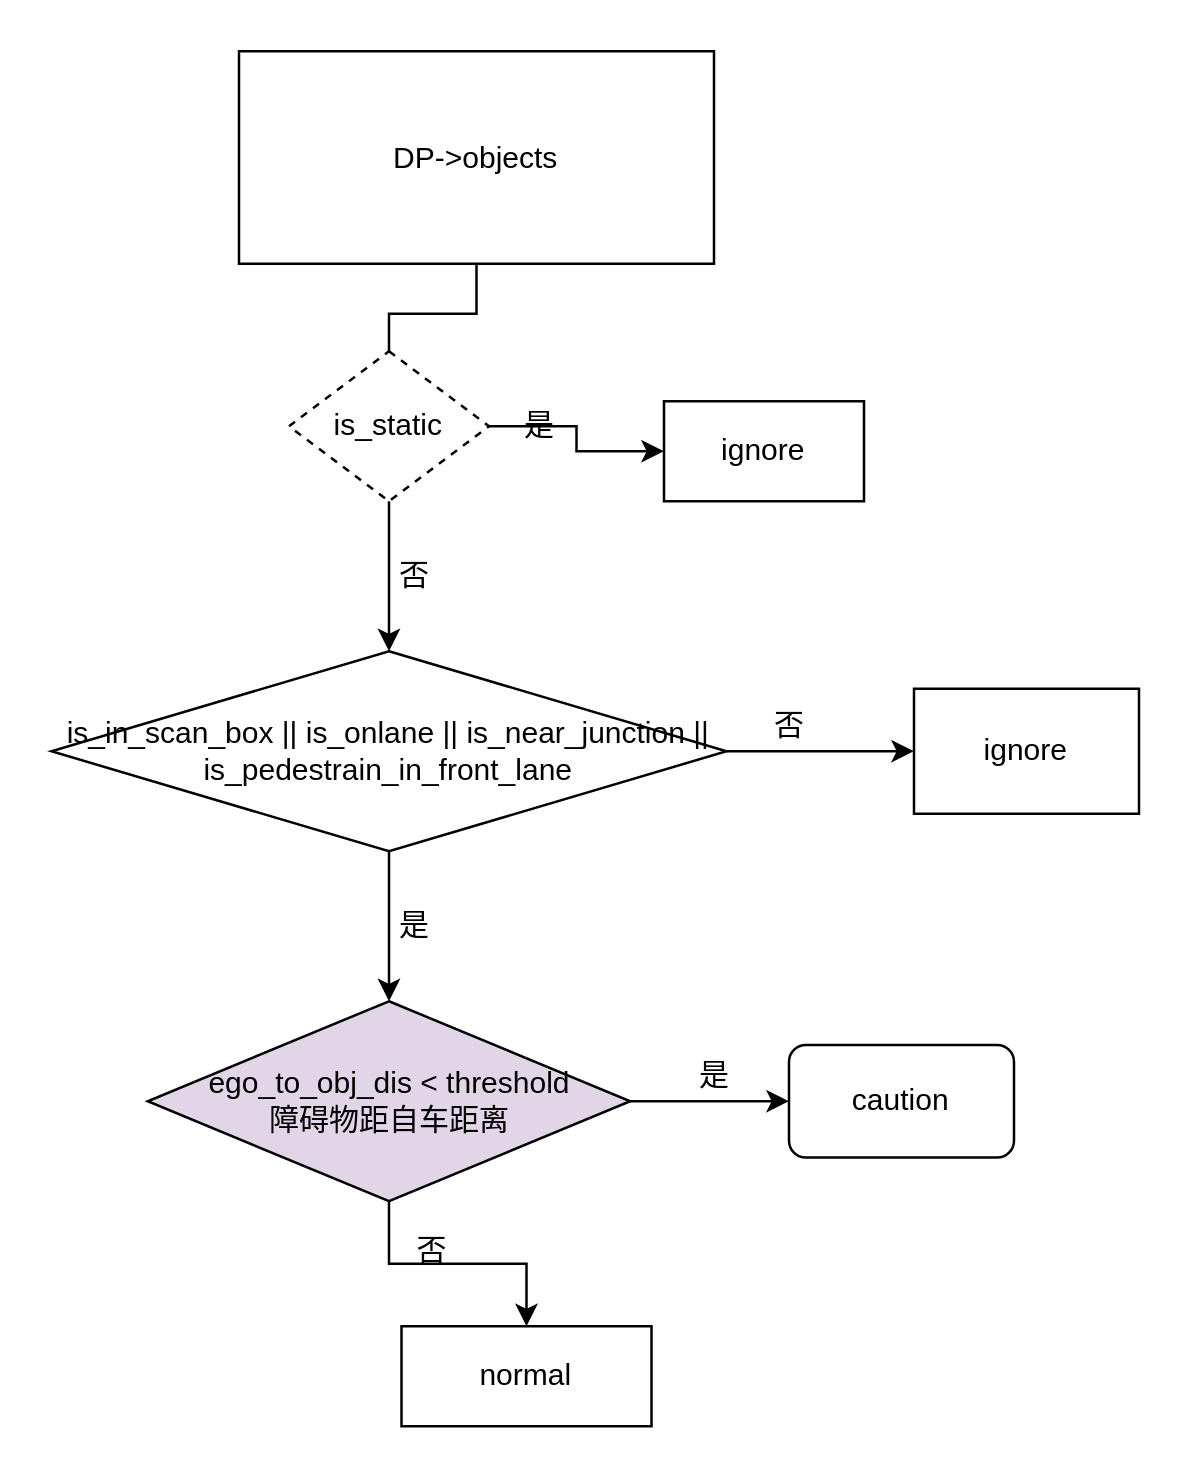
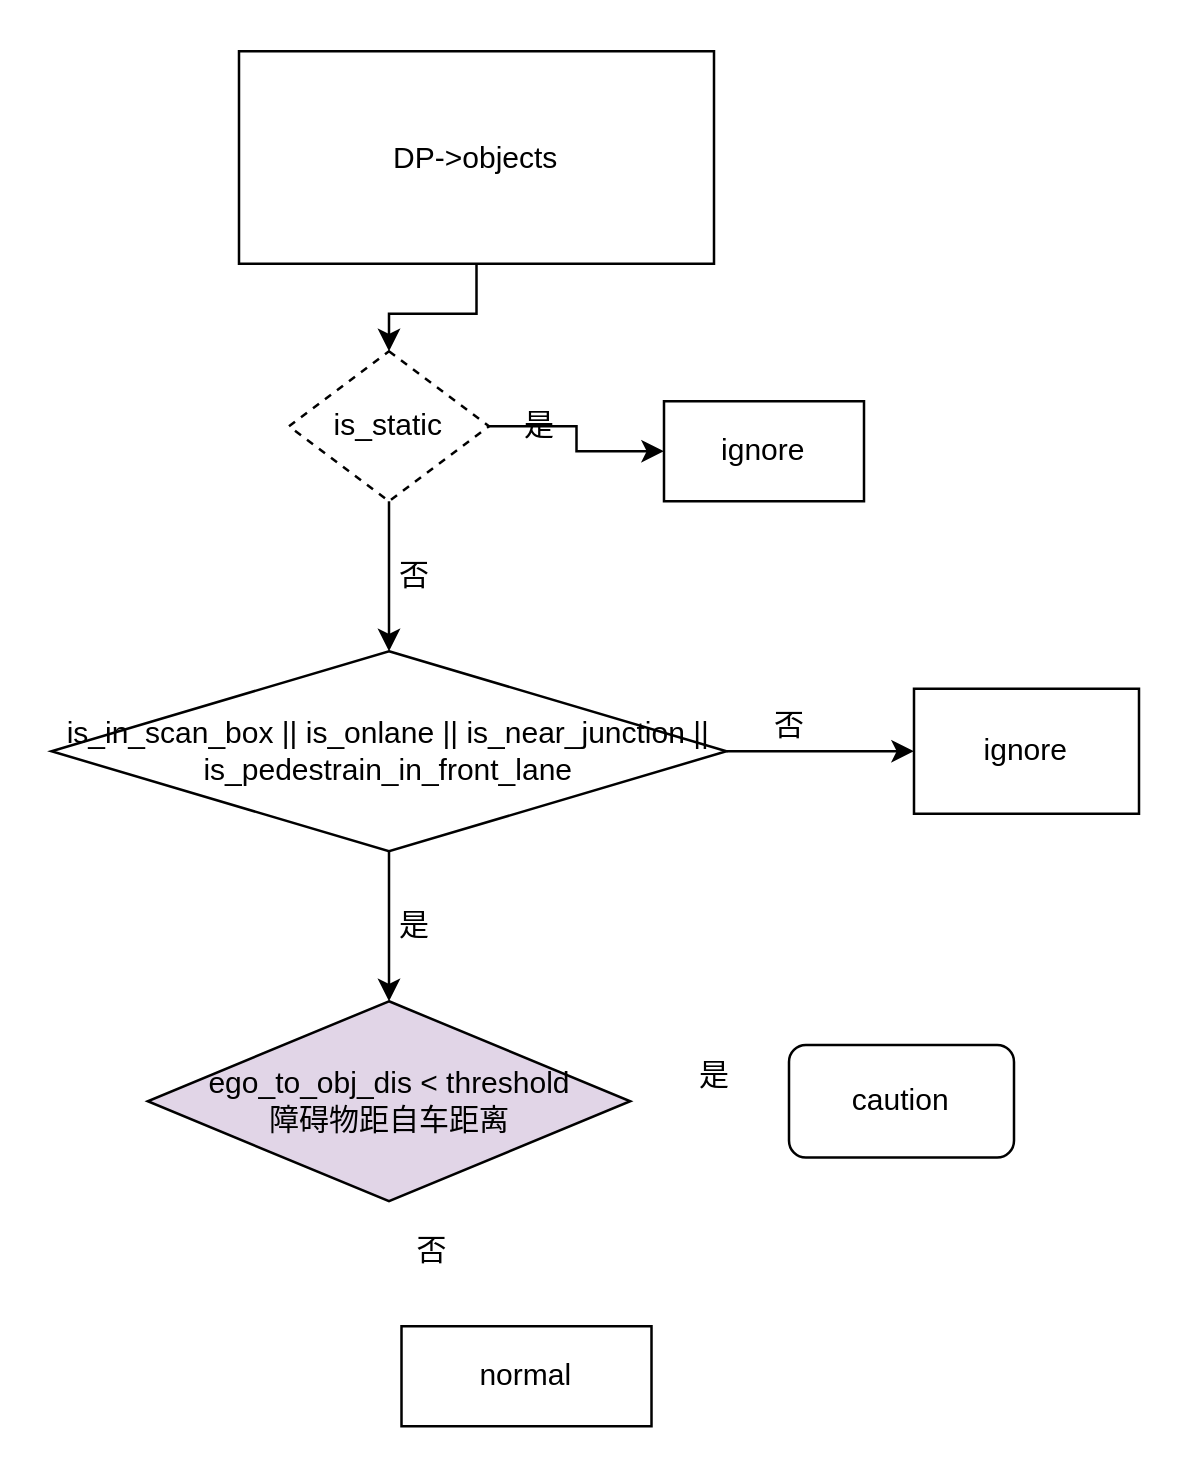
edge "DP->objects" -- "is_static": arrowhead none -> classic
edge "ego_to_obj_dis < threshold 障碍物距自车距离" -> "caution": removed
edge "ego_to_obj_dis < threshold 障碍物距自车距离" -> "normal": removed
